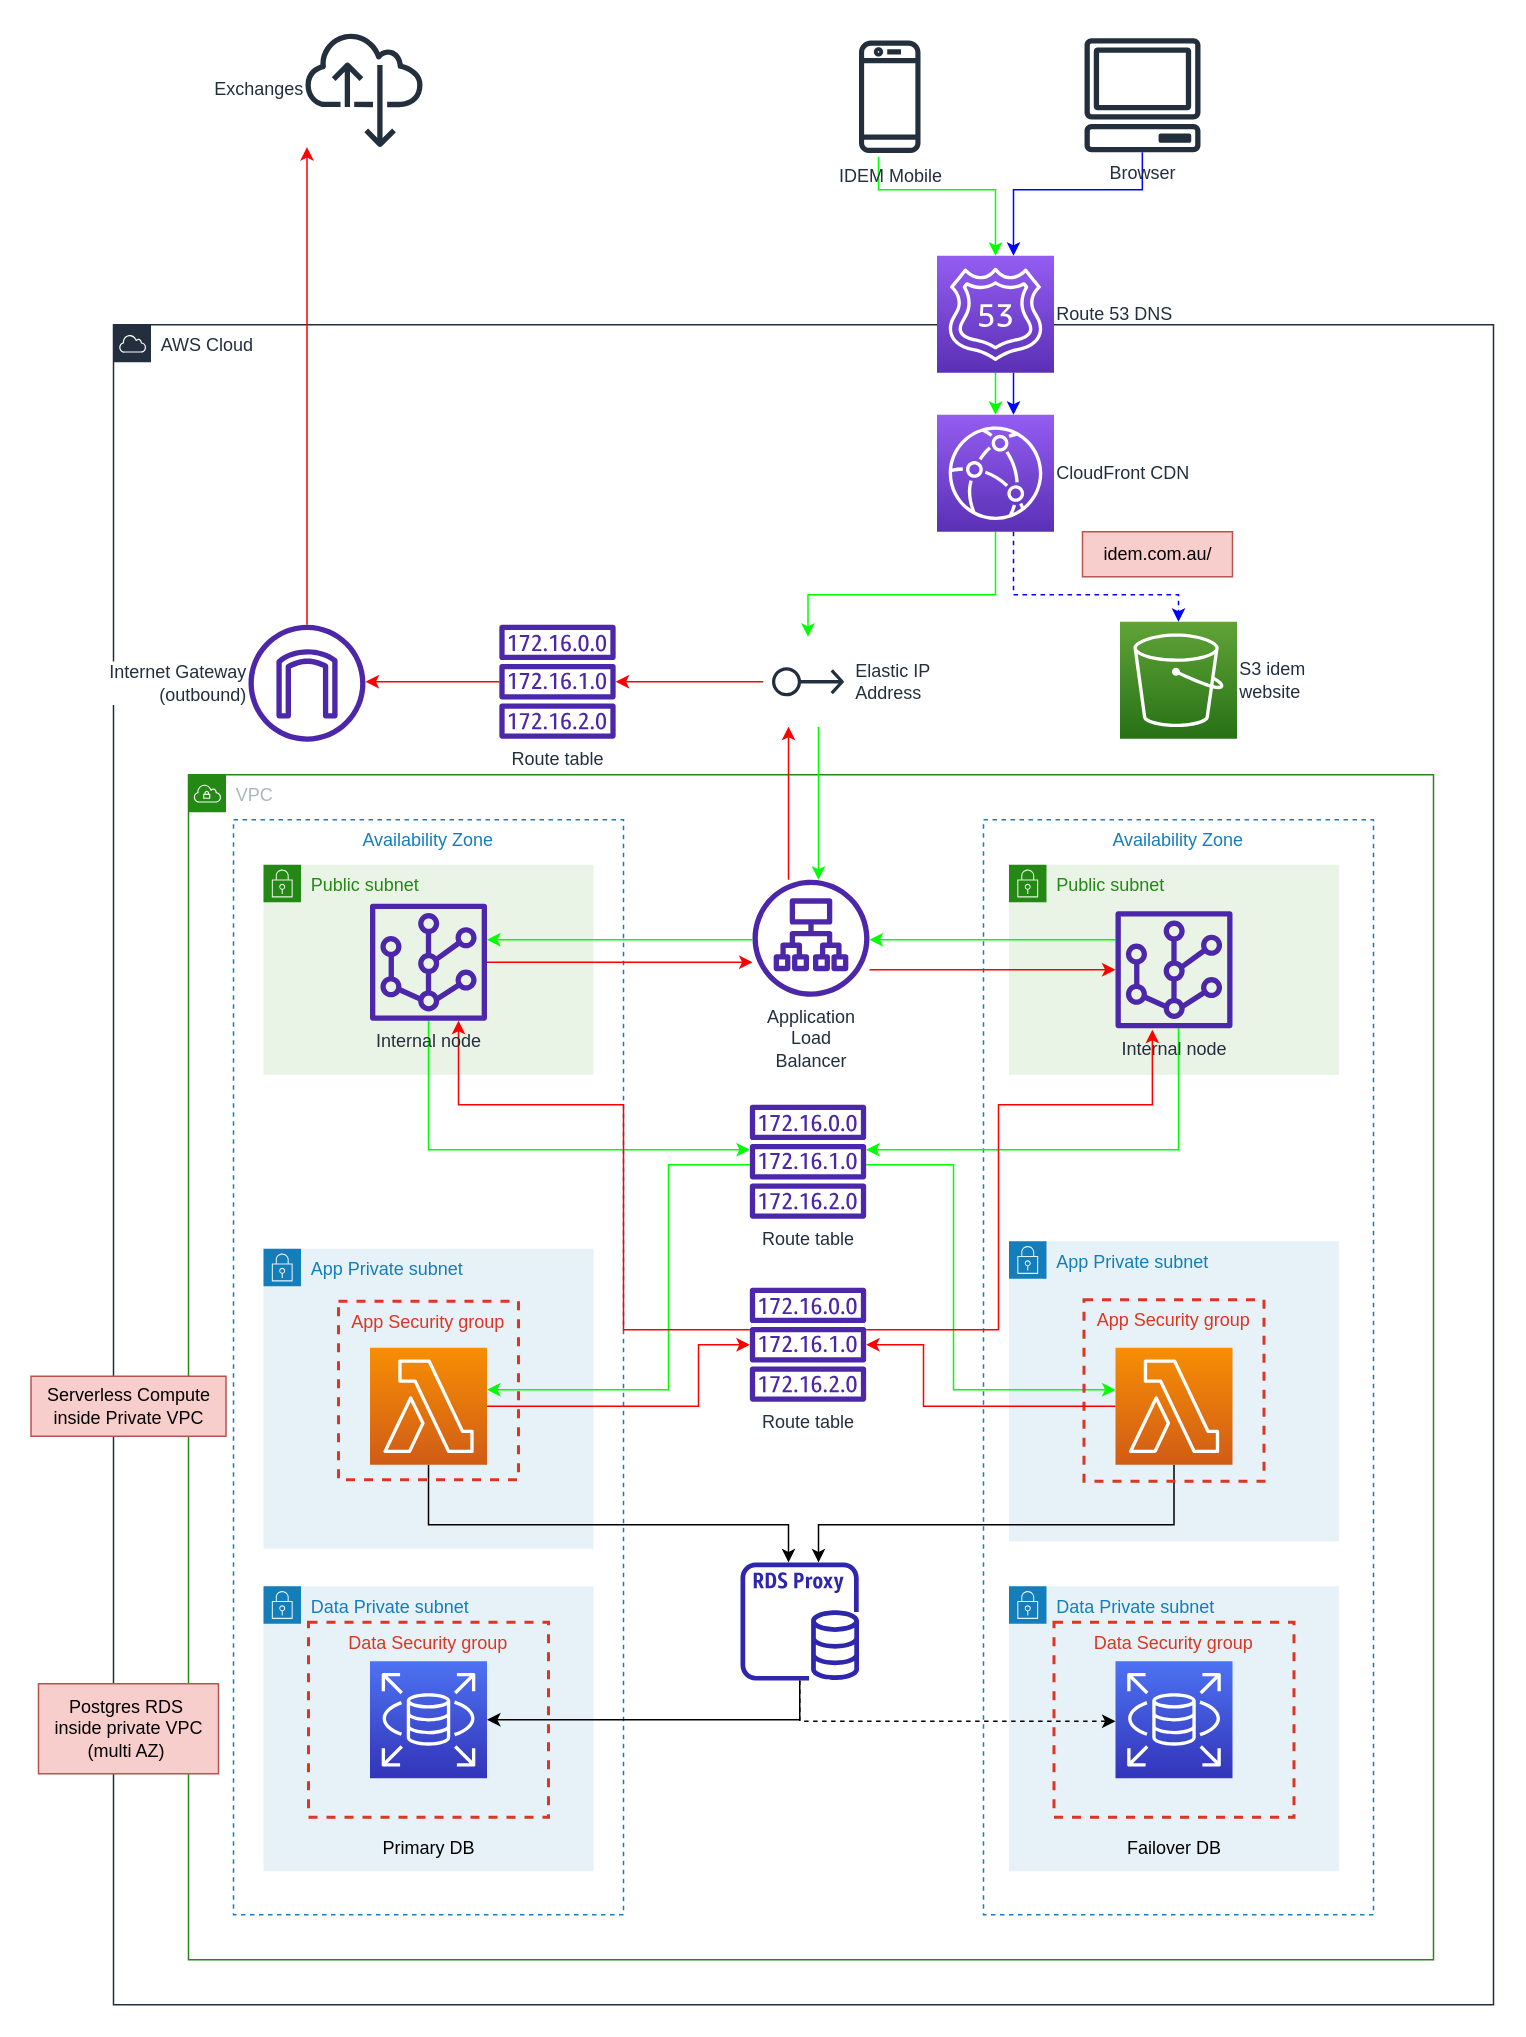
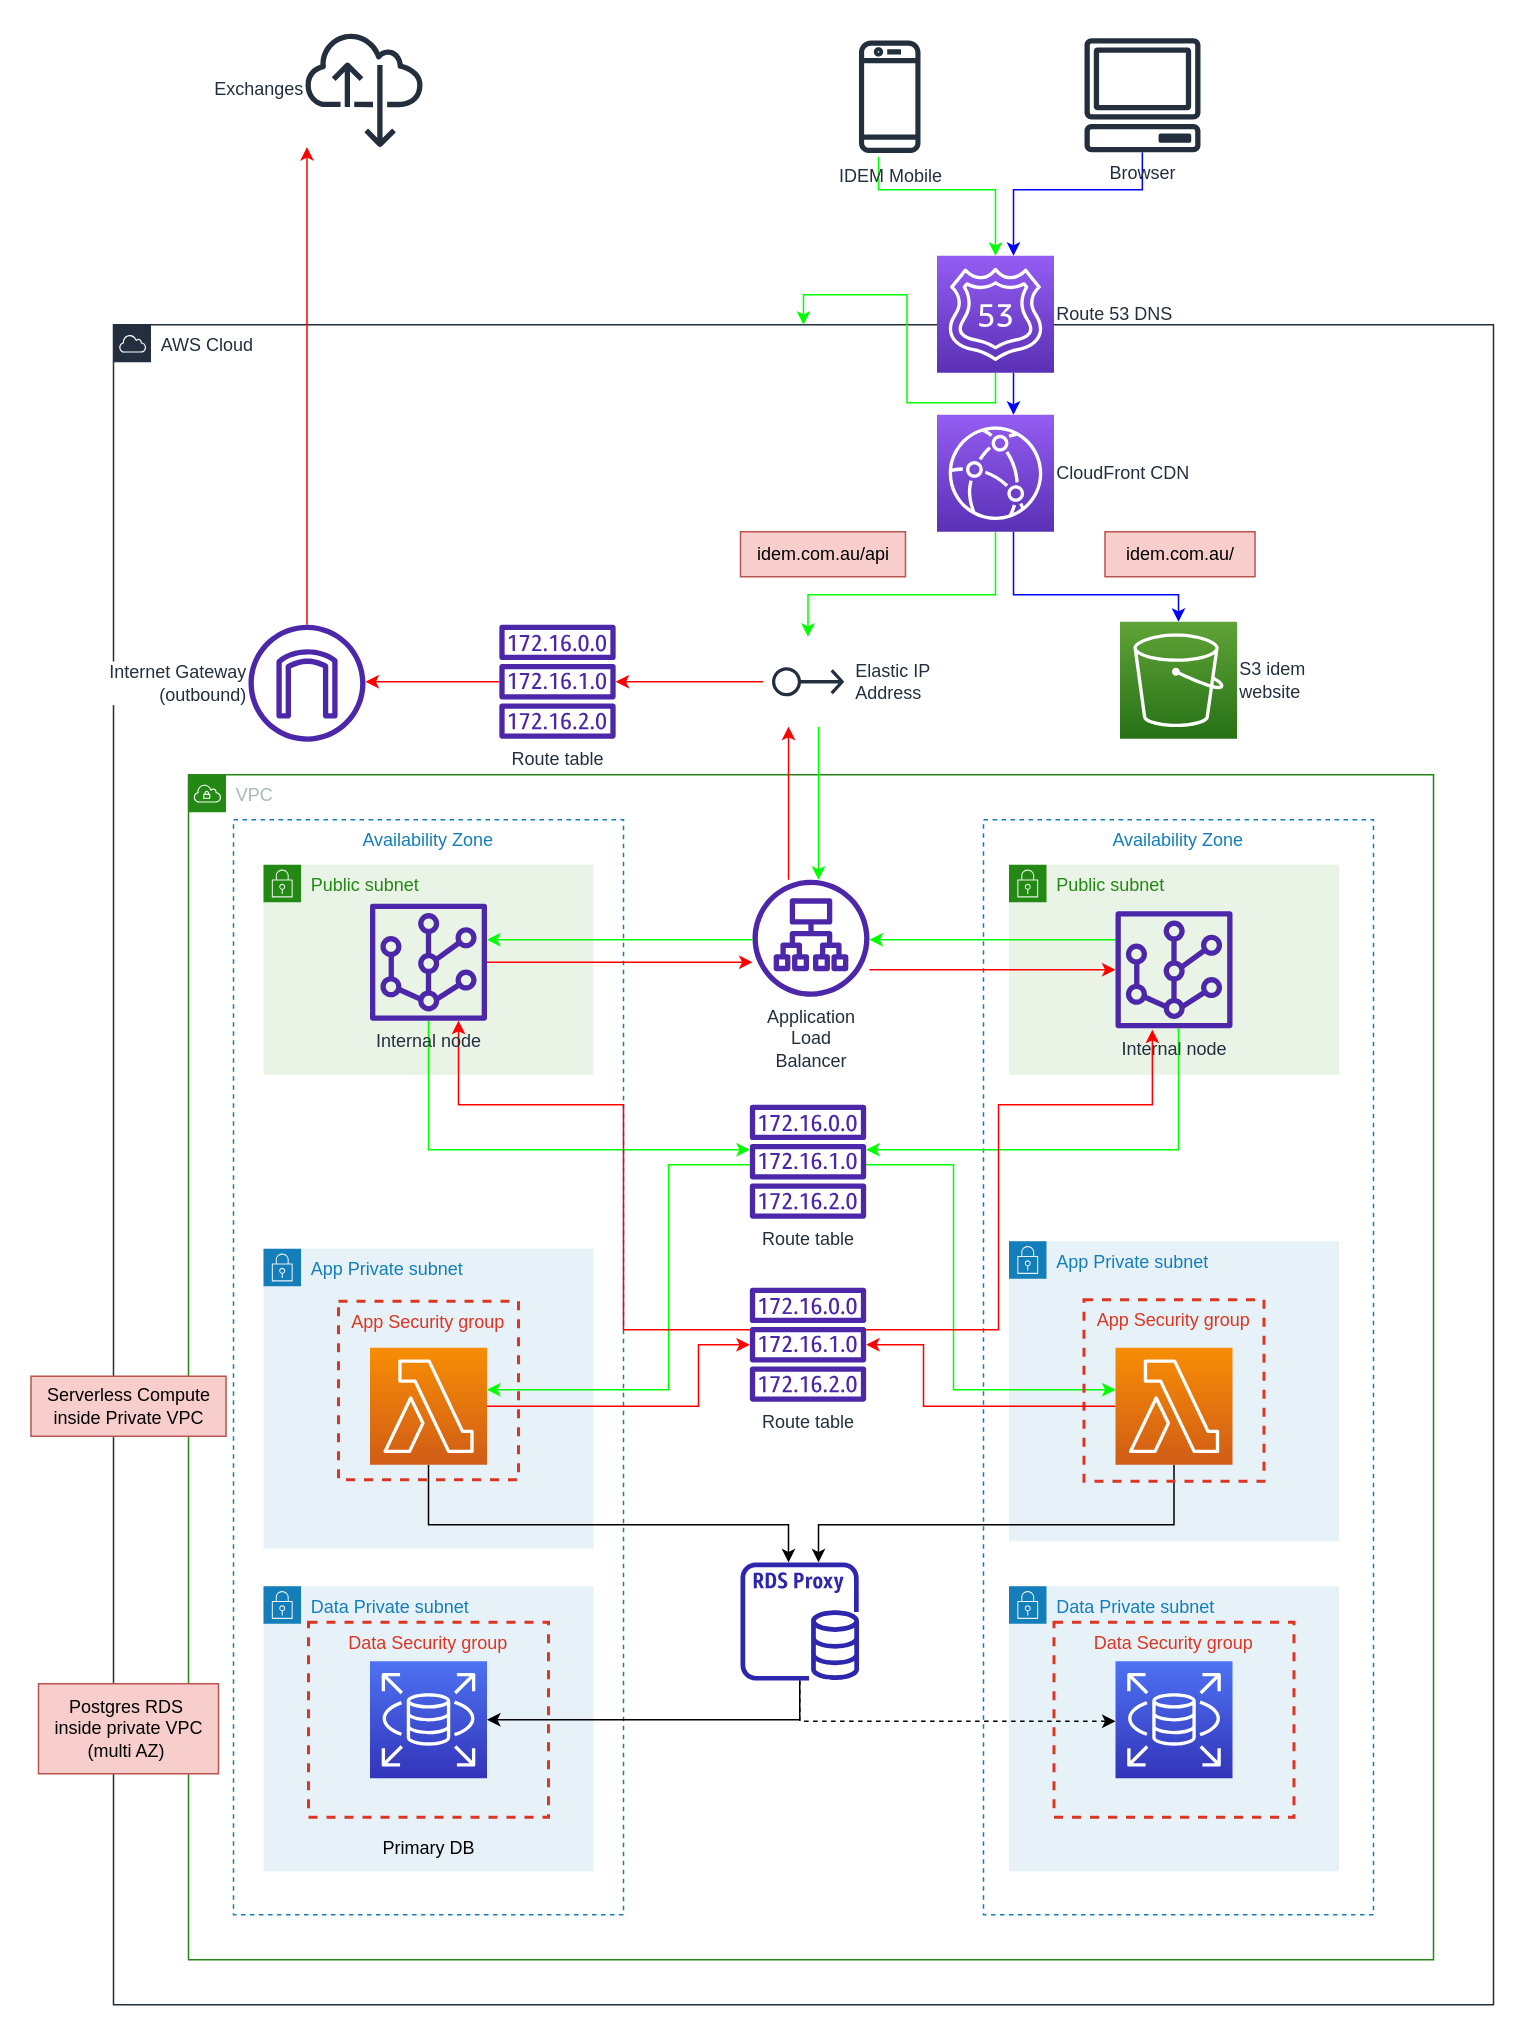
edge "Route 53 DNS" -> "CloudFront CDN": now "Route 53 DNS" -> "AWS Cloud"
node "idem.com.au/api": added
node "idem.com.au/": moved (1157, 554) -> (1180, 554)
edge "CloudFront CDN" -> "S3 idem website": style dashed -> solid
node "Failover DB": removed
